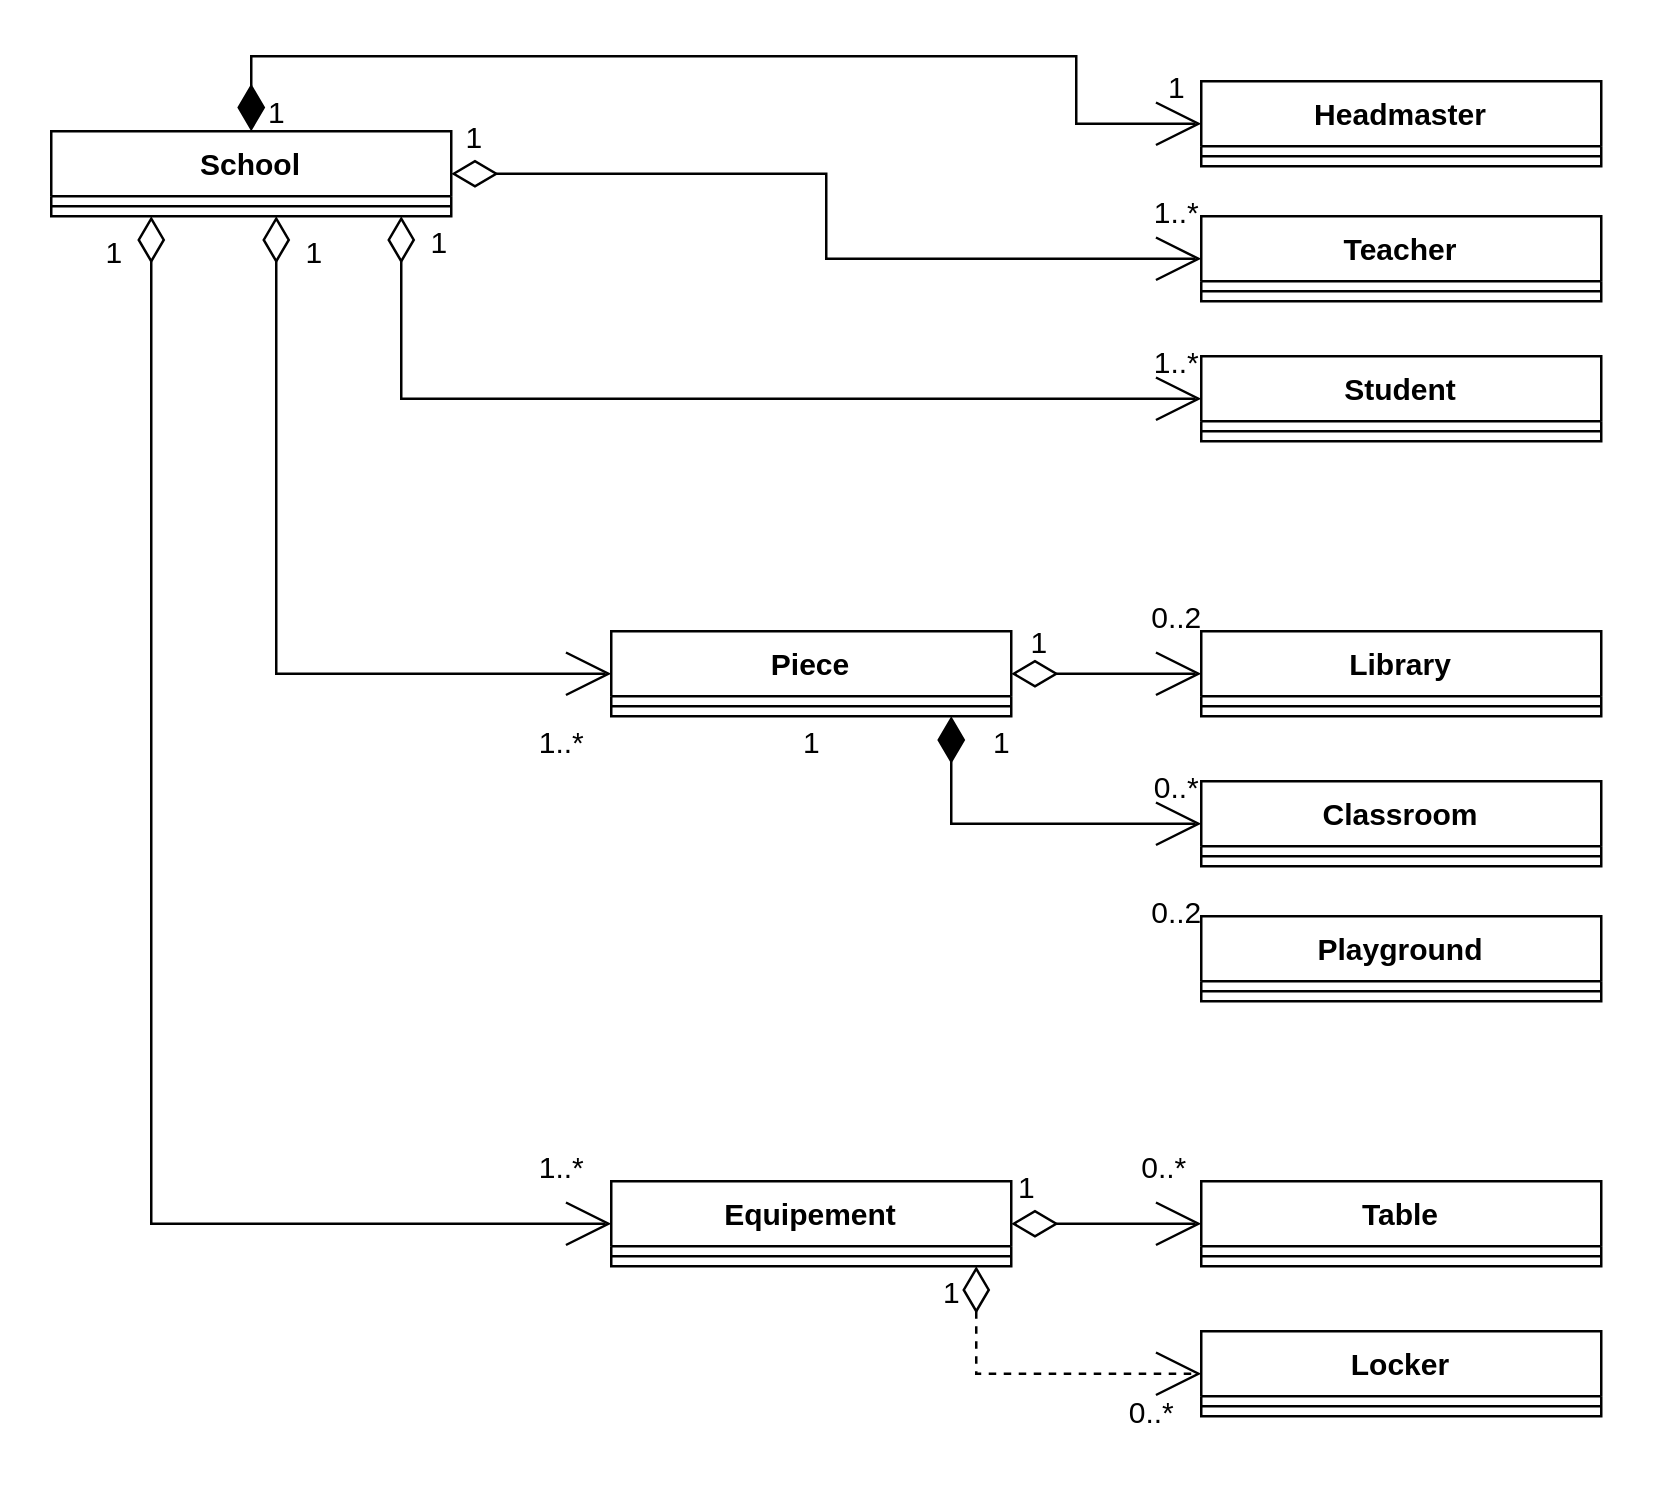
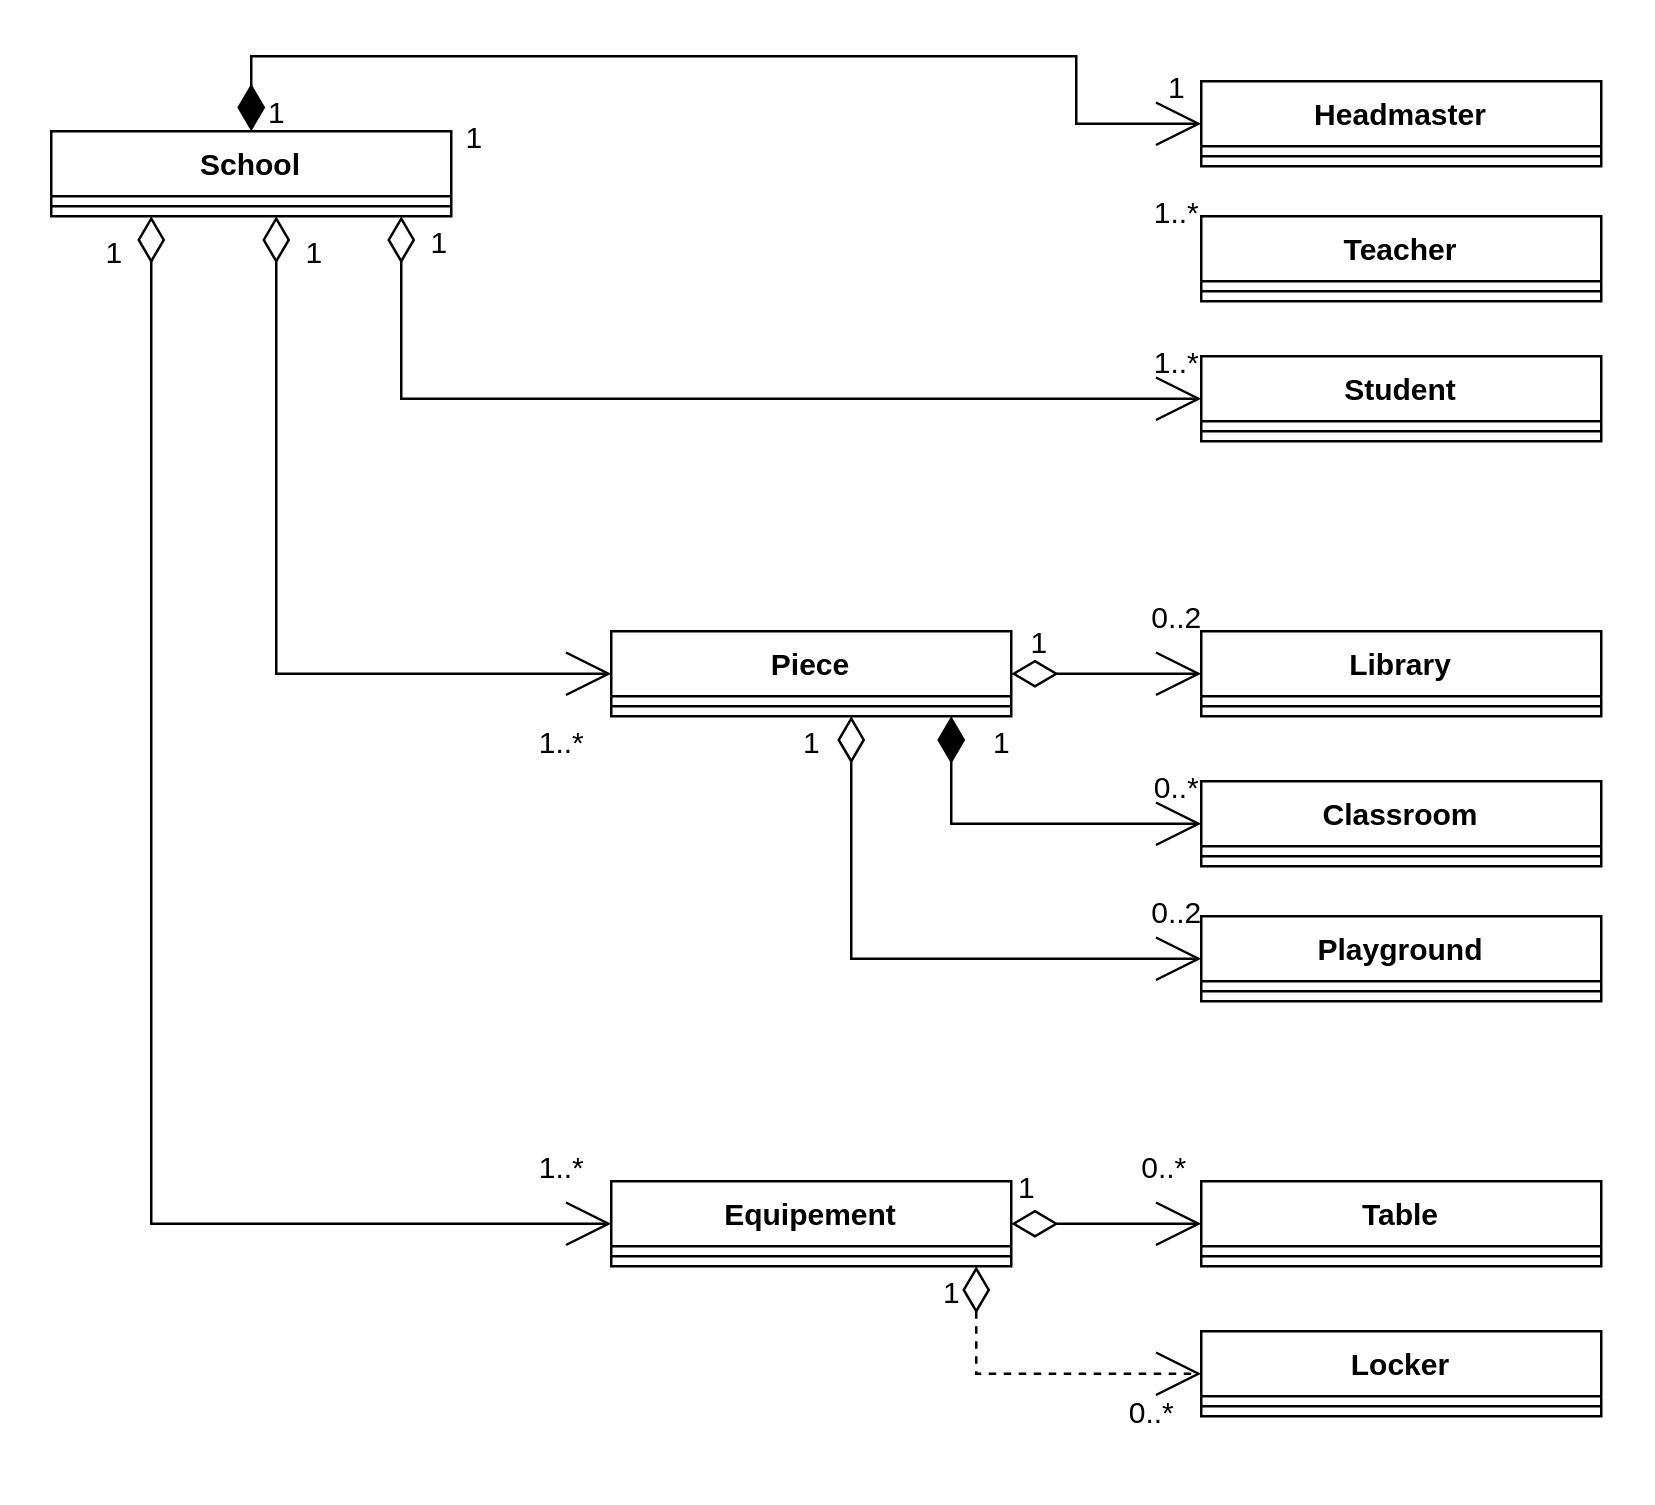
edge "School" -- "Teacher": removed
edge "Piece" -- "Playground": added
